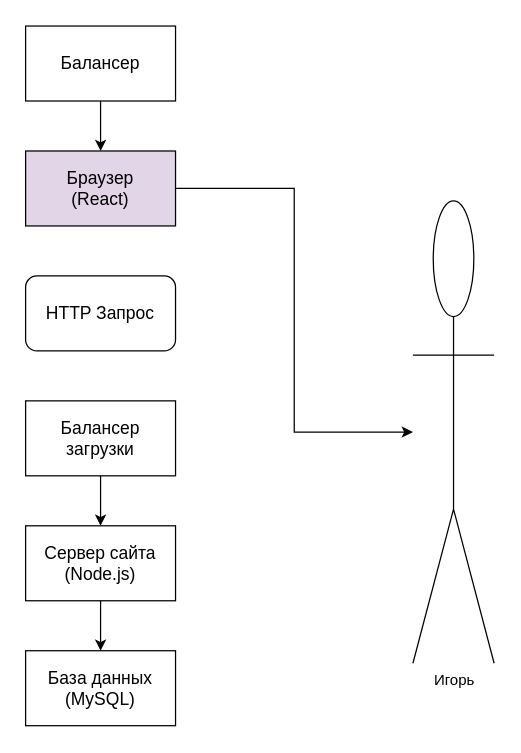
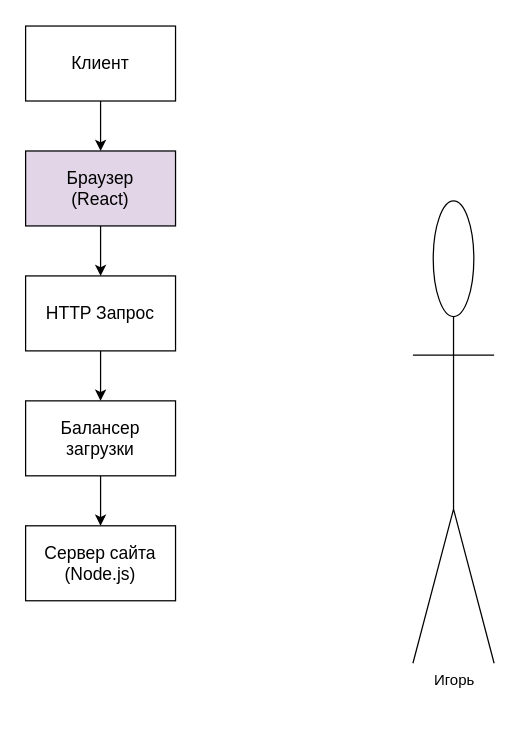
node "Балансер": label "Балансер" -> "Клиент"
edge "Браузер (React)" -> "Игорь": now "Браузер (React)" -> "HTTP Запрос"
node "HTTP Запрос": shape rounded rectangle -> rectangle
edge "HTTP Запрос" -> "Балансер загрузки": added
edge "Сервер сайта (Node.js)" -> "База данных (MySQL)": removed
node "База данных (MySQL)": removed
